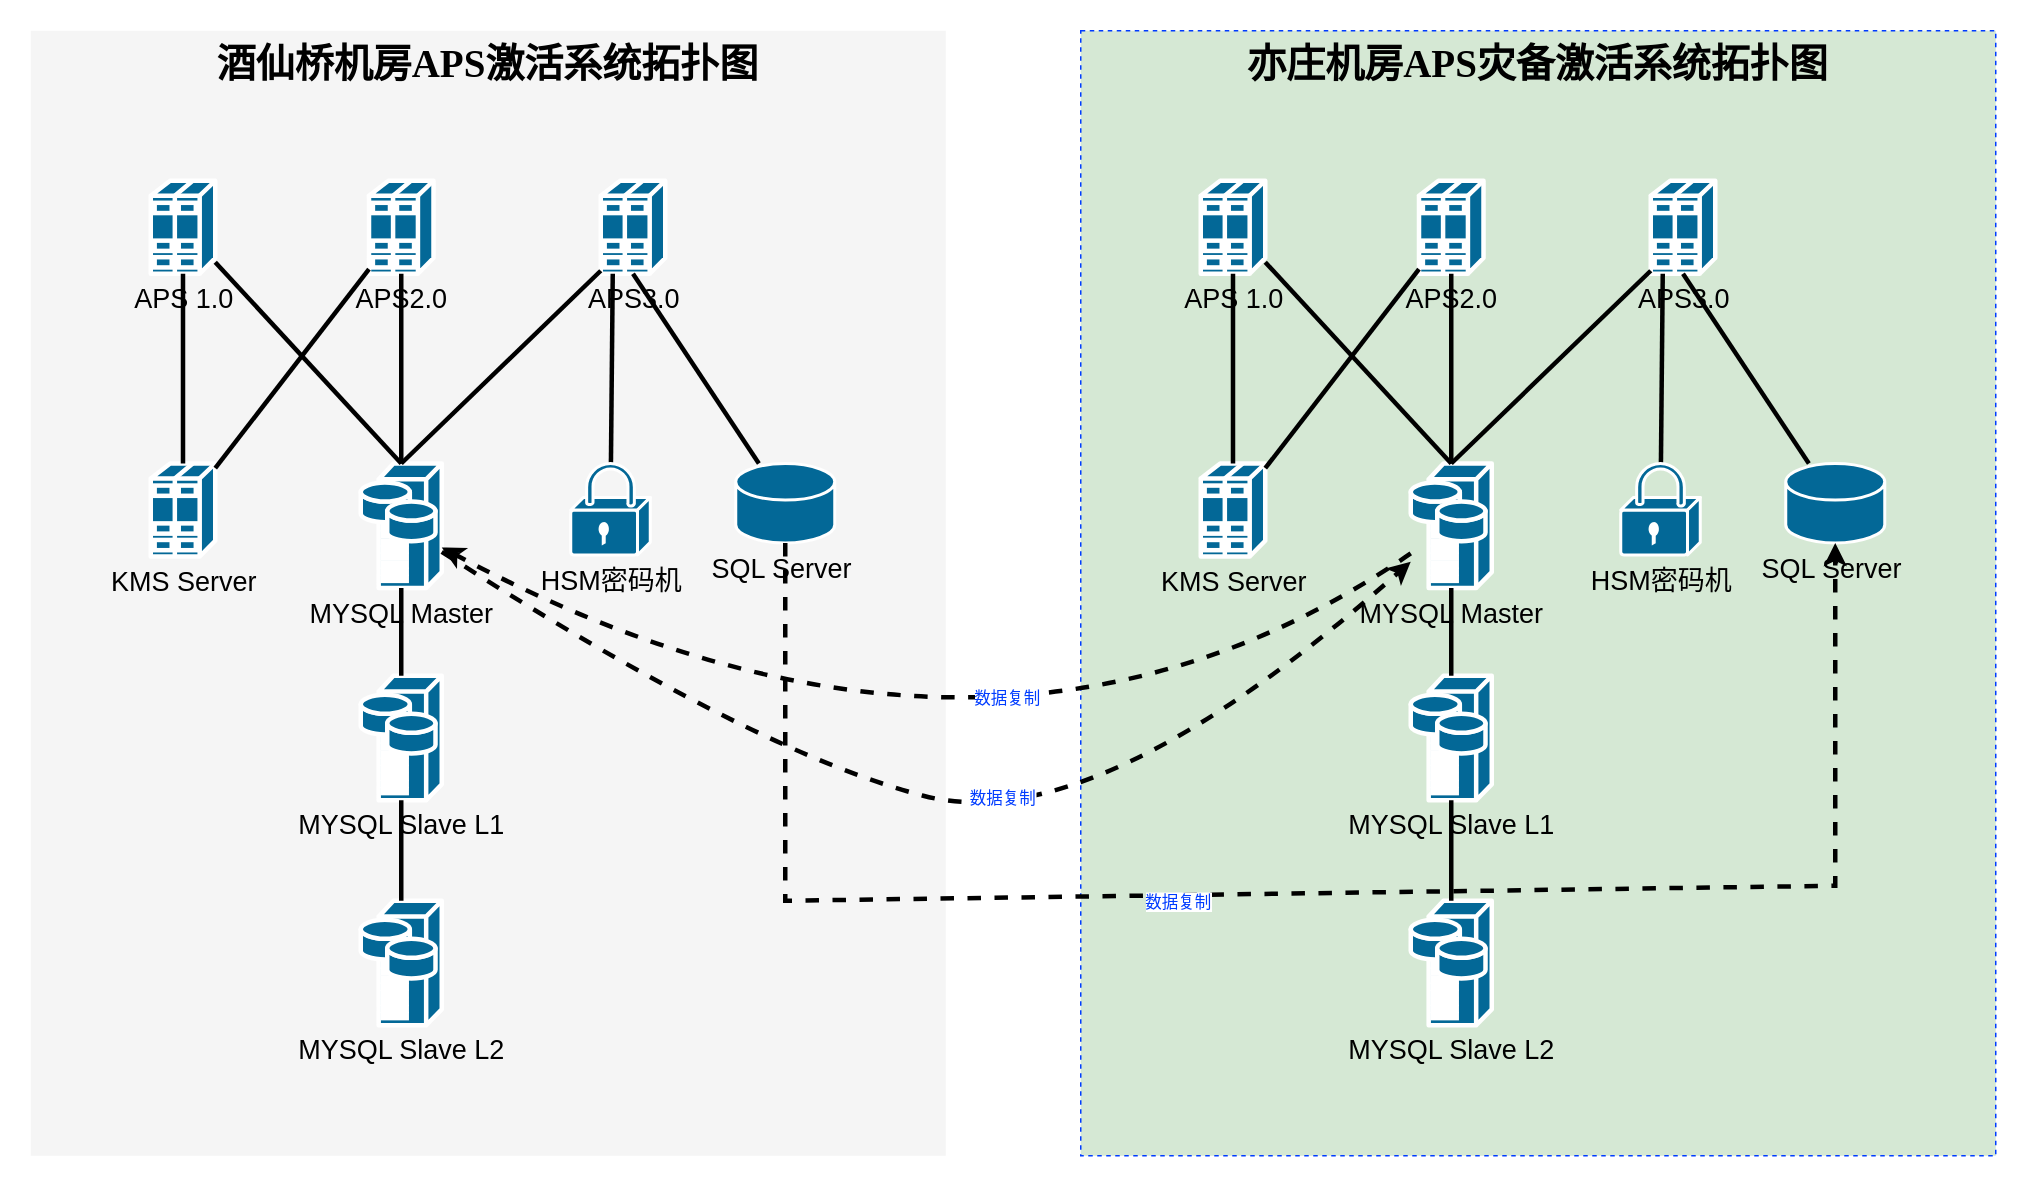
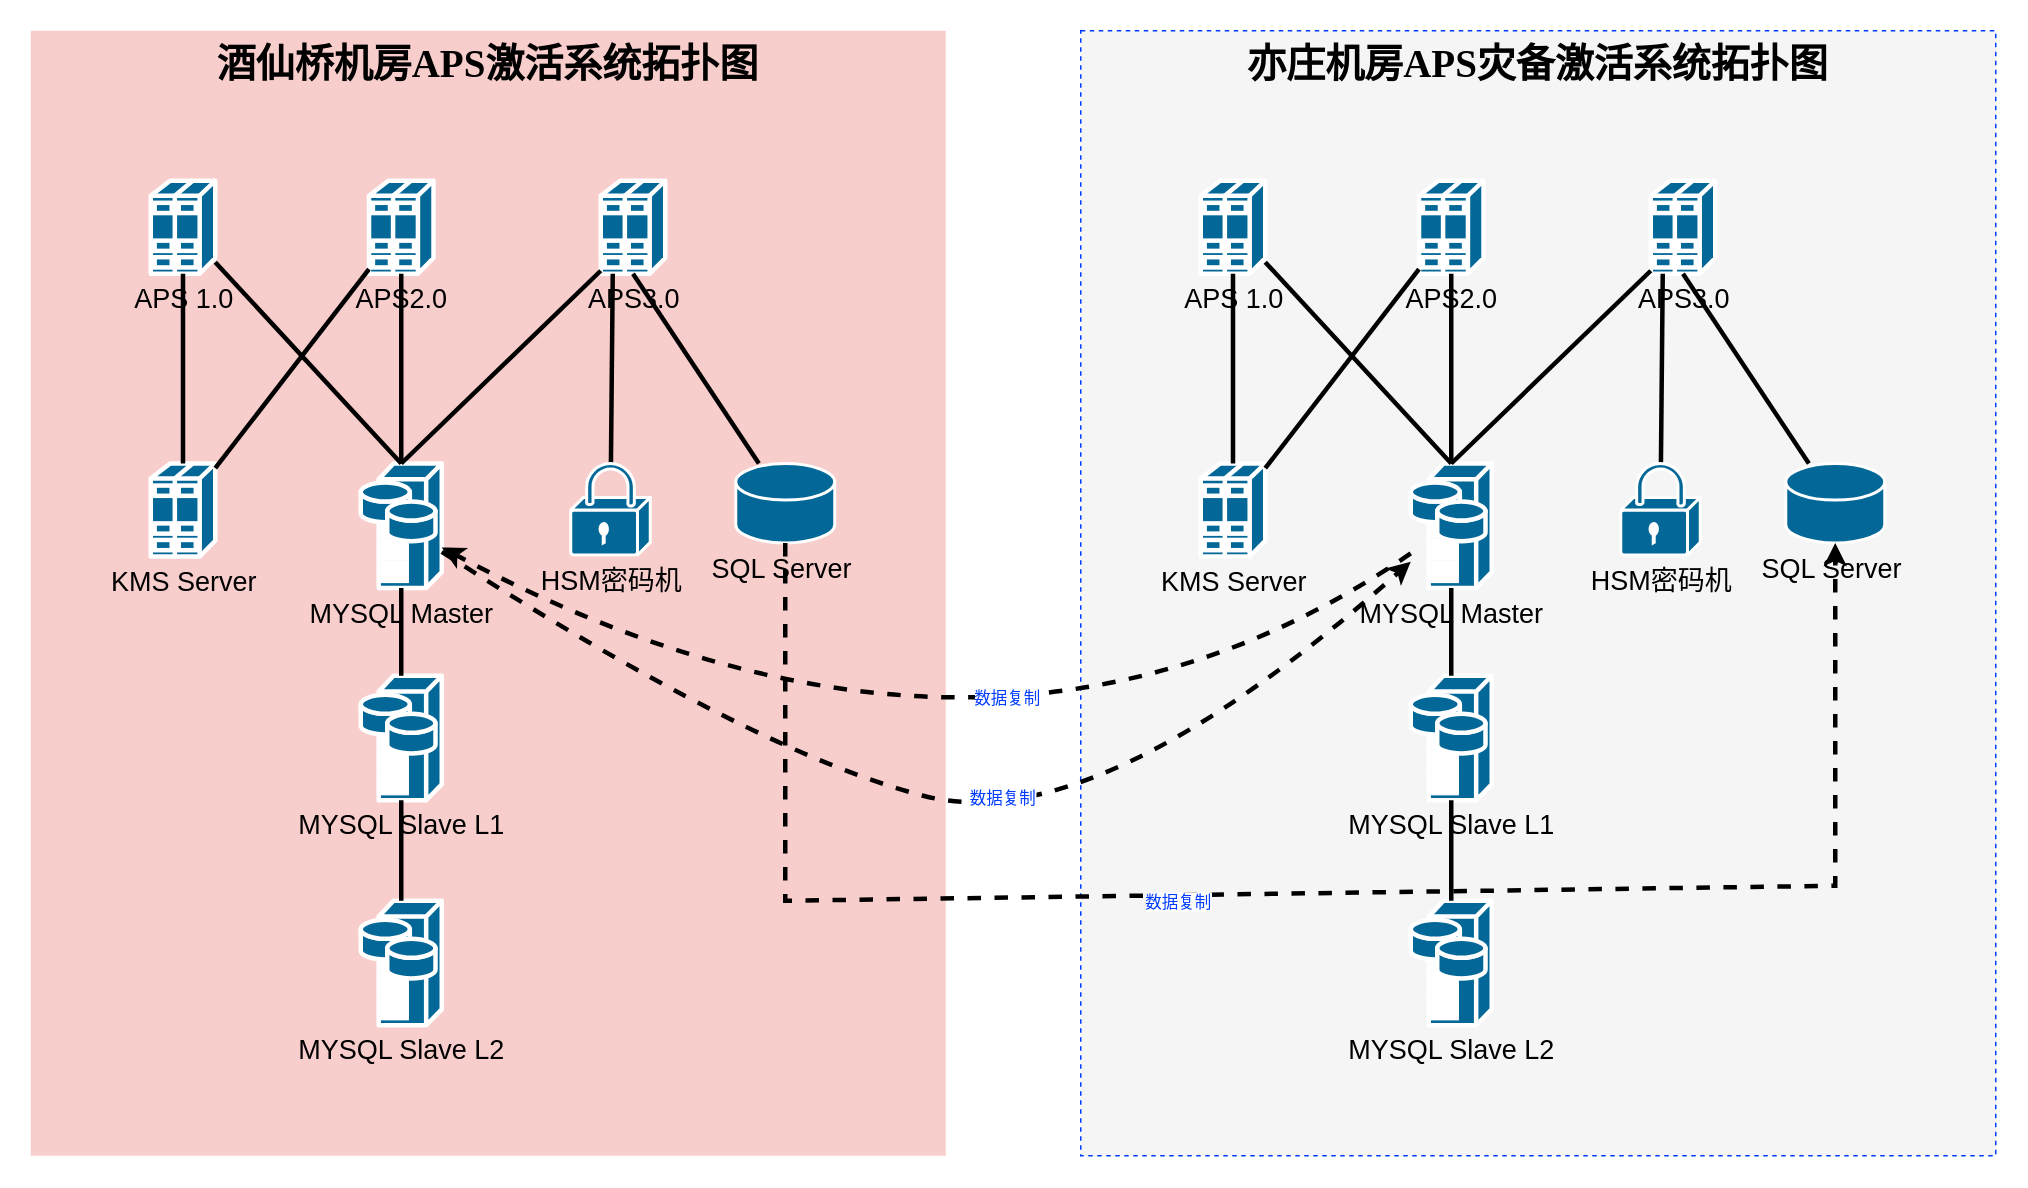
node "酒仙桥机房APS激活系统拓扑图": fillcolor #f5f5f5 -> #f8cecc
node "亦庄机房APS灾备激活系统拓扑图": fillcolor #d5e8d4 -> #f5f5f5
